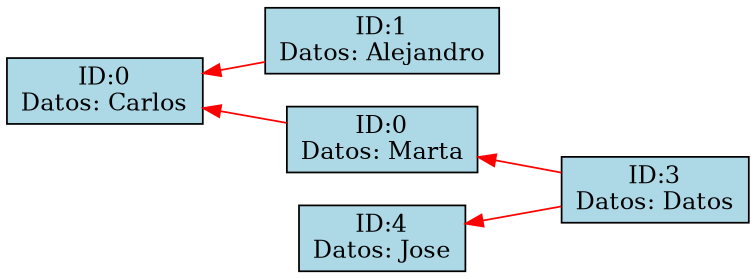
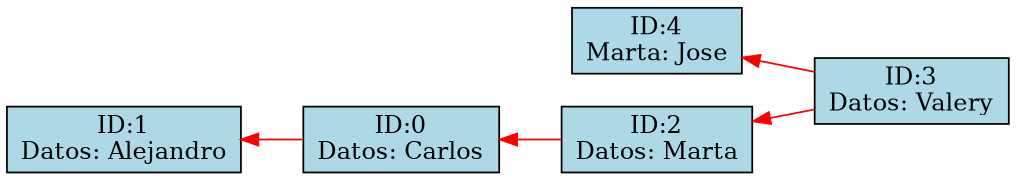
edge "ID:1 Datos: Alejandro" -> "ID:0 Datos: Carlos": reversed
node "ID:0 Datos: Marta": label "ID:0 Datos: Marta" -> "ID:2 Datos: Marta"
node "ID:3 Datos: Datos": label "ID:3 Datos: Datos" -> "ID:3 Datos: Valery"
node "ID:4 Datos: Jose": label "ID:4 Datos: Jose" -> "ID:4 Marta: Jose"
